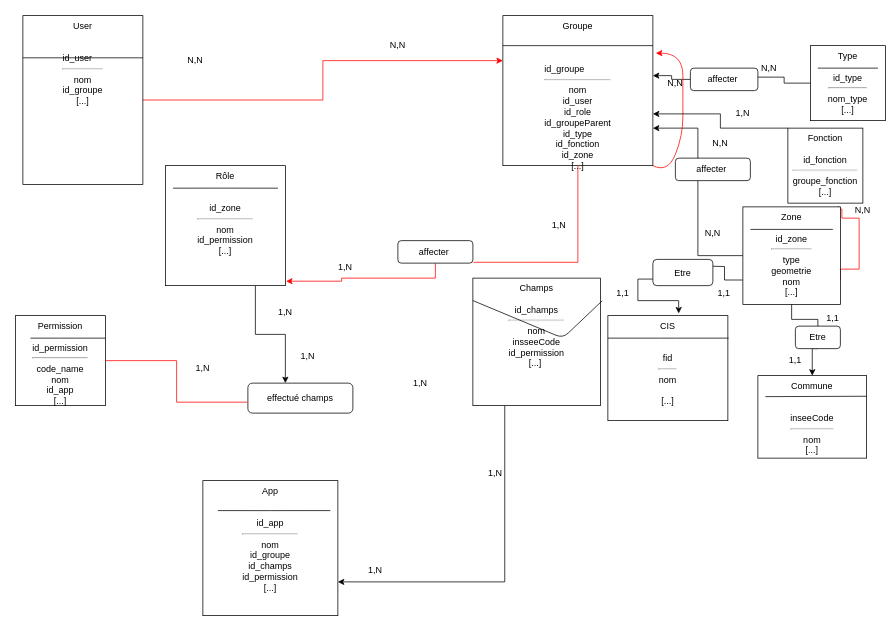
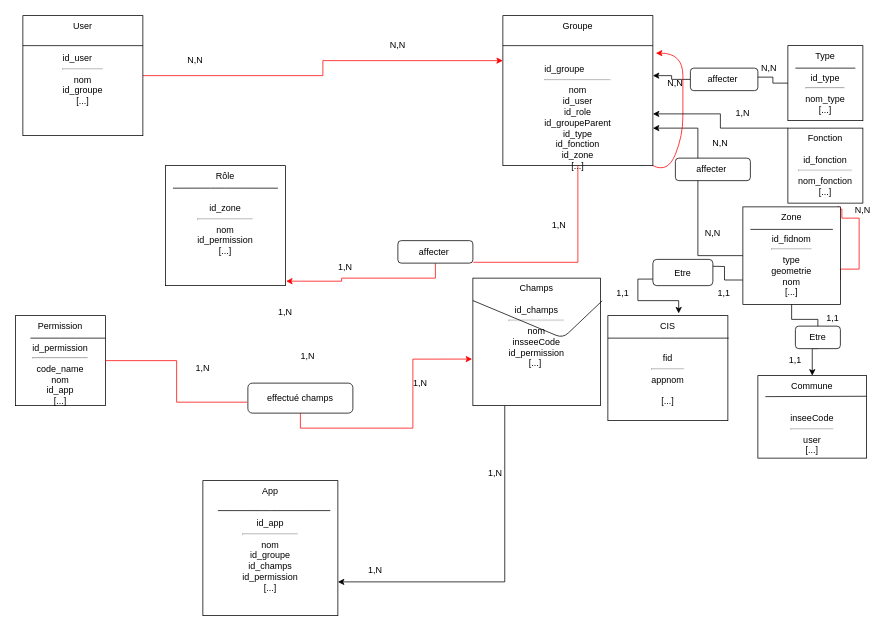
node "Type id_typenom_type [...]": moved (848, 83) -> (825, 83)
node "User id_user nom id_groupe [...]": size 120x169 -> 120x120
node "Fonction id_fonctiongroupe_fonction [...]": label "Fonction id_fonctiongroupe_fonction [...]" -> "Fonction id_fonctionnom_fonction [...]"
node "Zone id_zonetype geometrie nom [...]": label "Zone id_zonetype geometrie nom [...]" -> "Zone id_fidnomtype geometrie nom [...]"
edge "Rôle id_zonenom id_permission [...]" -> "effectué champs": removed
node "CIS fidnom [...]": label "CIS fidnom [...]" -> "CIS fidappnom [...]"
node "Commune inseeCodenom [...]": label "Commune inseeCodenom [...]" -> "Commune inseeCodeuser [...]"
edge "effectué champs" -> "Champs id_champsnom insseeCode id_permission [...]": added
